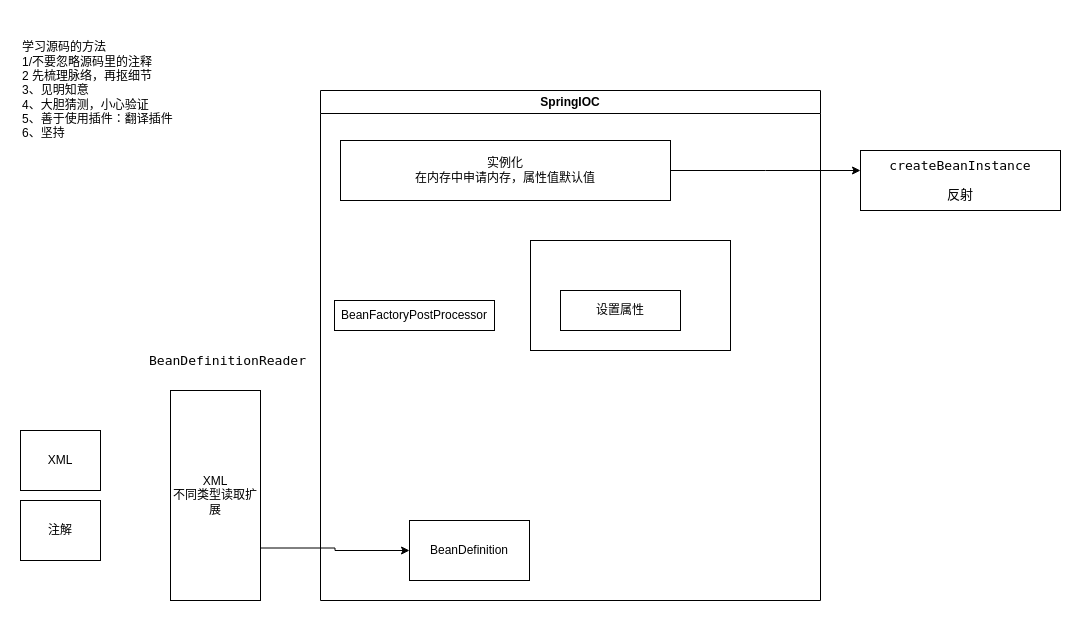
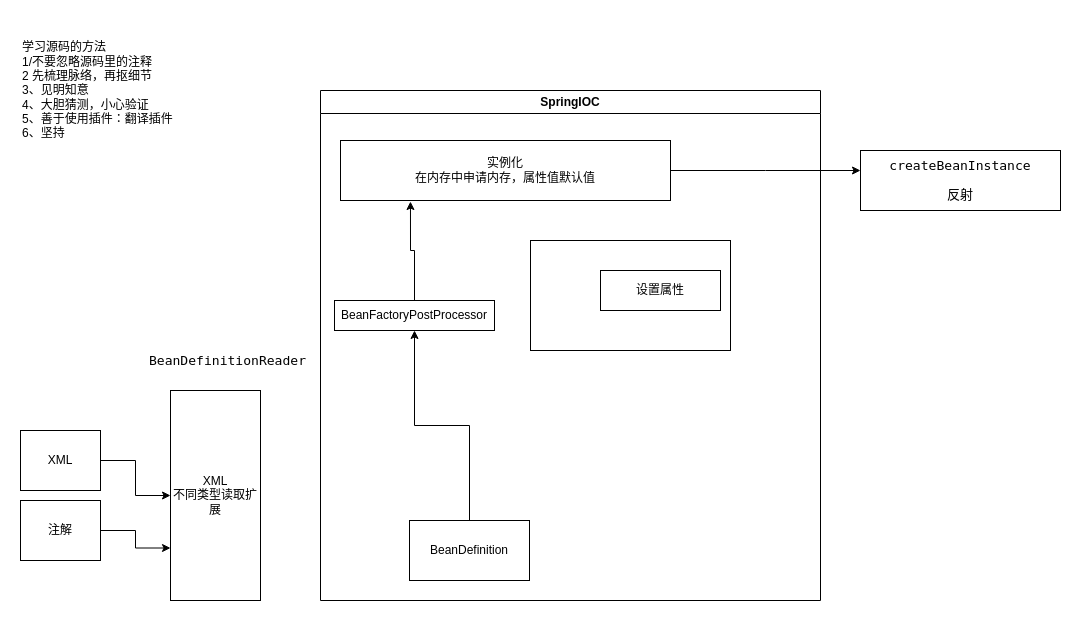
edge "BeanFactoryPostProcessor" -> "实例化 在内存中申请内存，属性值默认值": added
node "设置属性": moved (621, 311) -> (661, 291)
edge "BeanDefinition" -> "BeanFactoryPostProcessor": added
edge "XML" -> "XML 不同类型读取扩展": added
edge "注解" -> "XML 不同类型读取扩展": added
edge "XML 不同类型读取扩展" -> "BeanDefinition": removed
